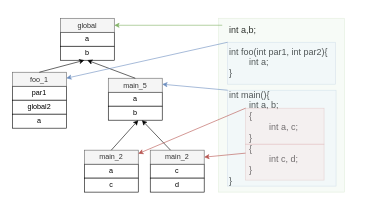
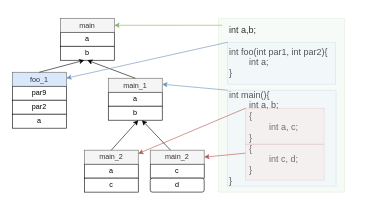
node "global": label "global" -> "main"
node "foo_1": fillcolor #f5f5f5 -> #dae8fc
node "main_5": label "main_5" -> "main_1"
node "par1": label "par1" -> "par9"
node "global2": label "global2" -> "par2"
node "d": shape rectangle -> rounded rectangle
